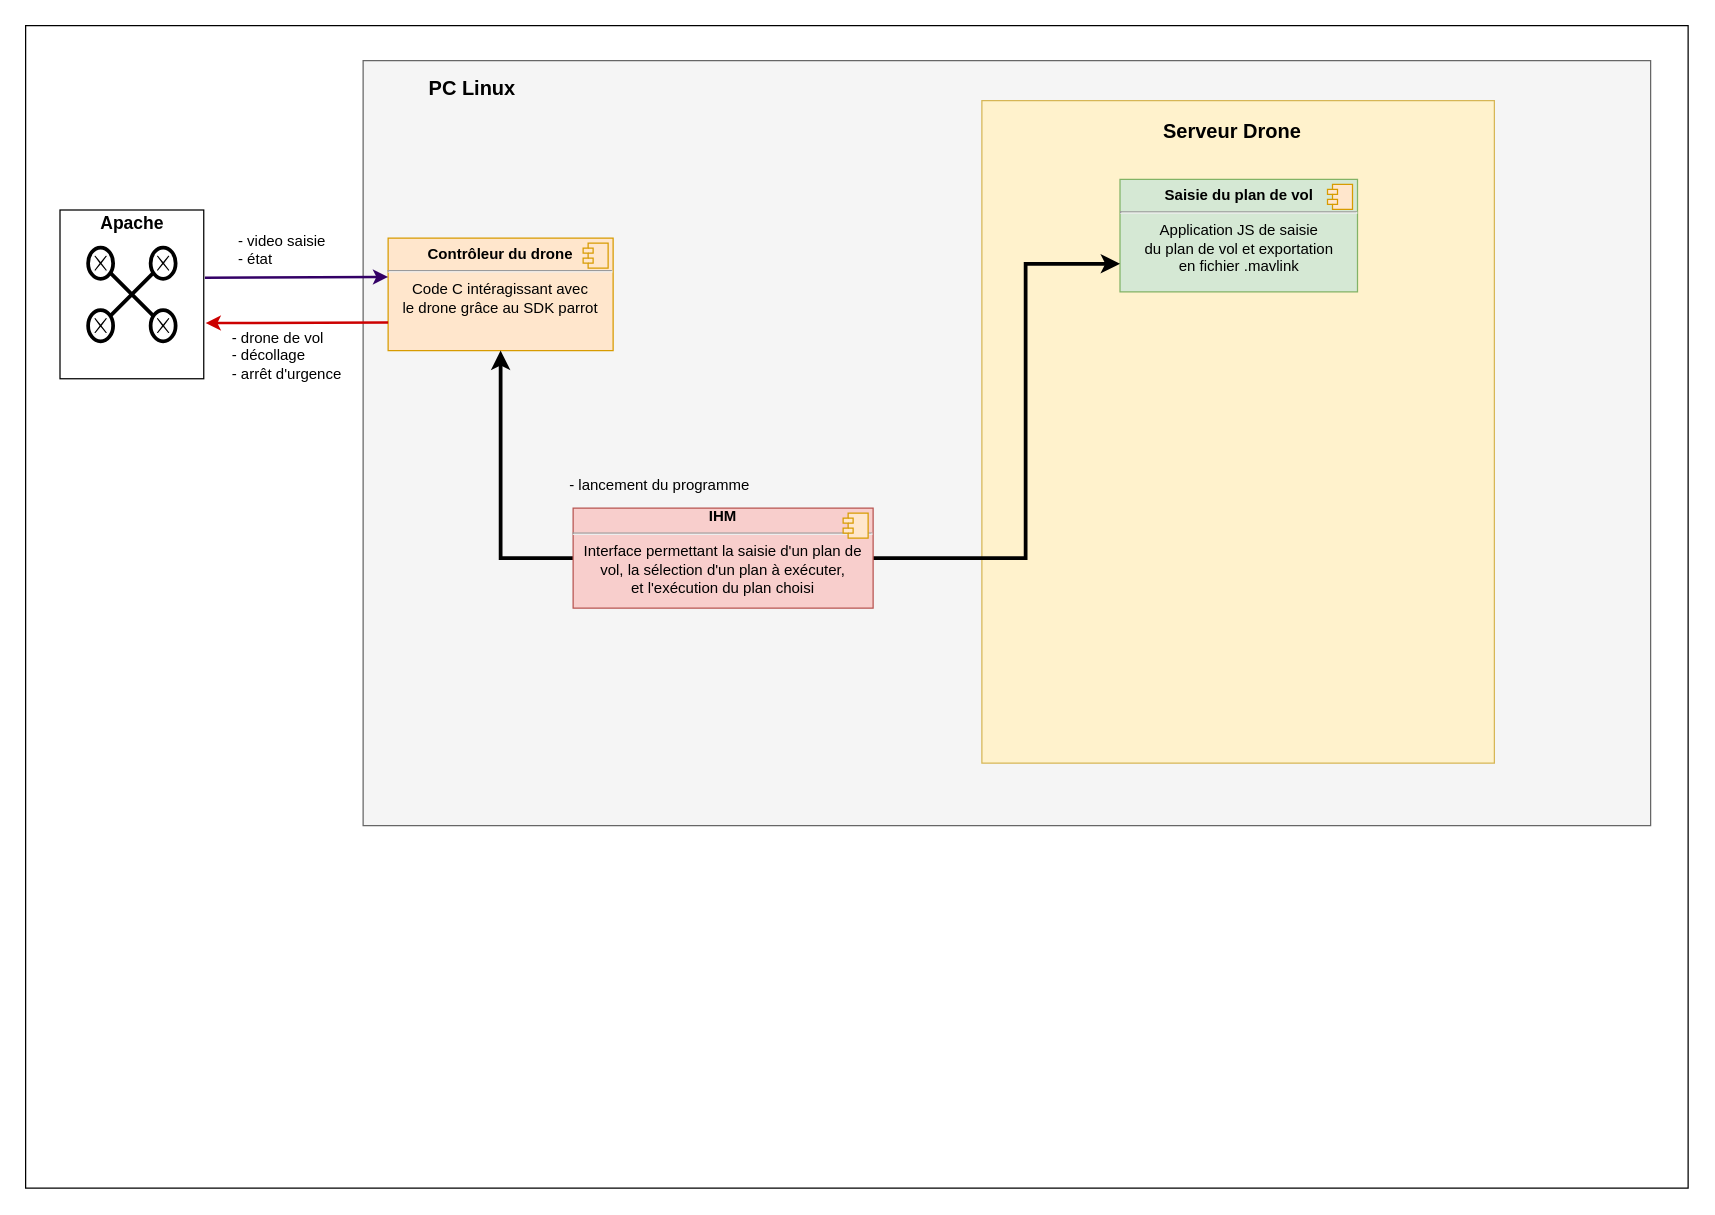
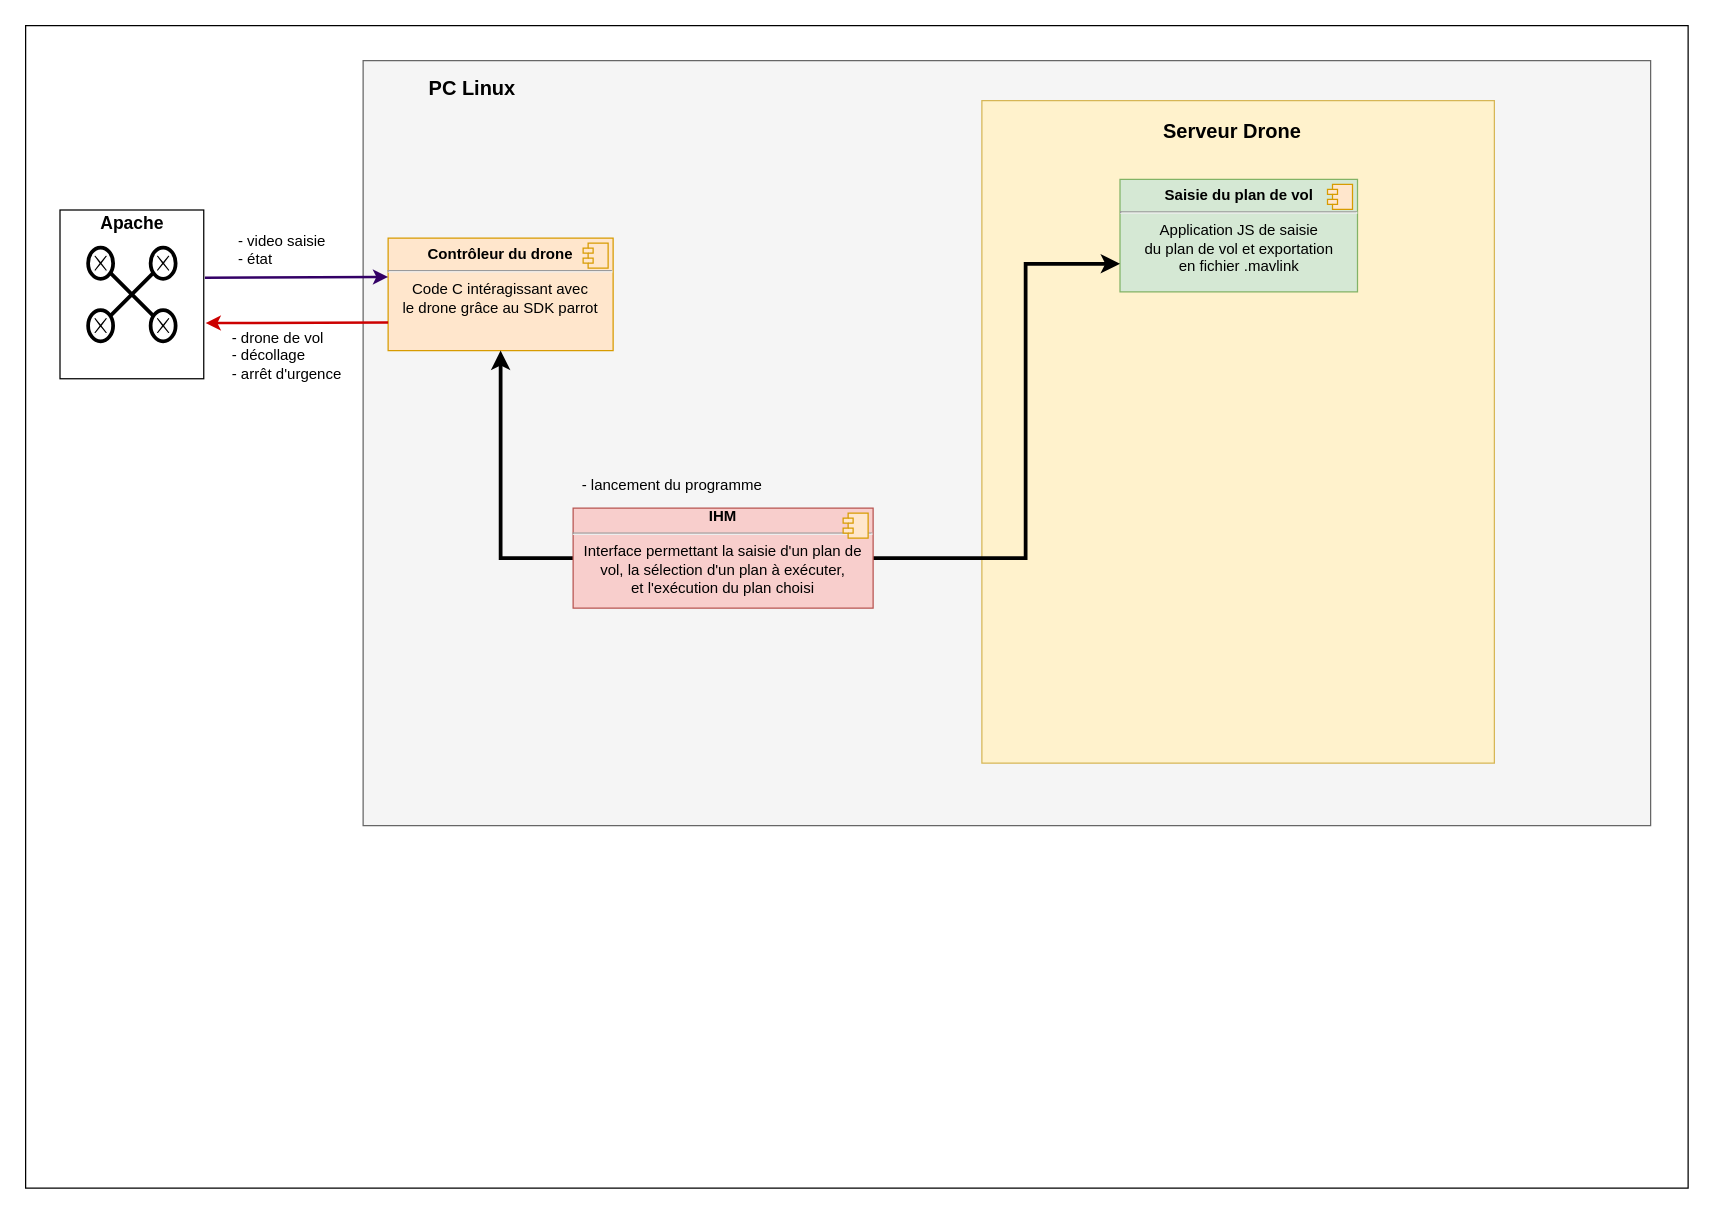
node "- lancement du programme": moved (669, 486) -> (682, 486)
